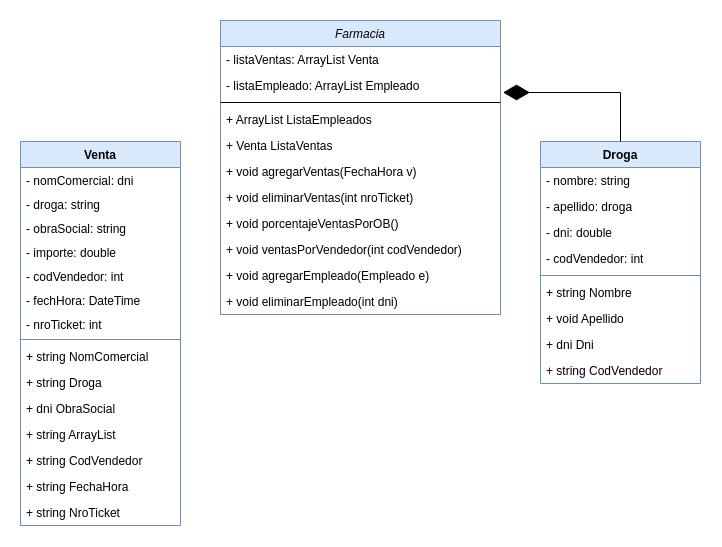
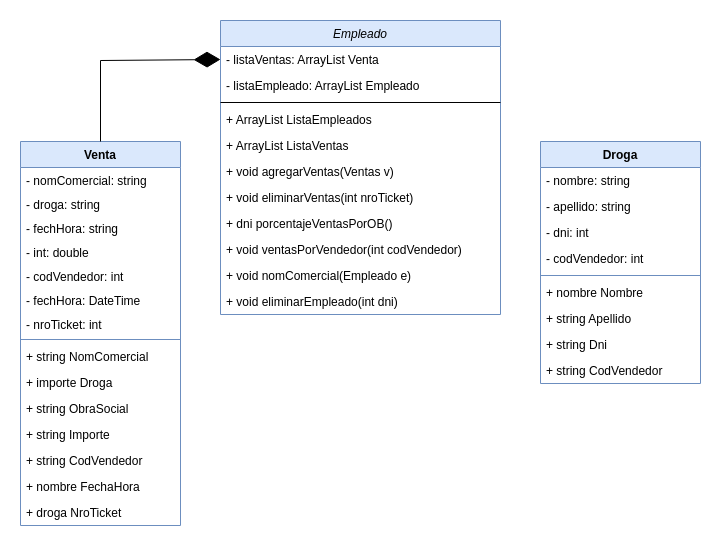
node "Farmacia": label "Farmacia" -> "Empleado"
edge "Venta" -> "- listaVentas: ArrayList Venta": added
edge "Droga" -> "- listaEmpleado: ArrayList Empleado": removed
node "+ Venta ListaVentas": label "+ Venta ListaVentas" -> "+ ArrayList ListaVentas"
node "+ void agregarVentas(FechaHora v)": label "+ void agregarVentas(FechaHora v)" -> "+ void agregarVentas(Ventas v)"
node "- nomComercial: dni": label "- nomComercial: dni" -> "- nomComercial: string"
node "- apellido: droga": label "- apellido: droga" -> "- apellido: string"
node "+ void porcentajeVentasPorOB()": label "+ void porcentajeVentasPorOB()" -> "+ dni porcentajeVentasPorOB()"
node "- obraSocial: string": label "- obraSocial: string" -> "- fechHora: string"
node "- dni: double": label "- dni: double" -> "- dni: int"
node "- importe: double": label "- importe: double" -> "- int: double"
node "+ void agregarEmpleado(Empleado e)": label "+ void agregarEmpleado(Empleado e)" -> "+ void nomComercial(Empleado e)"
node "+ string Nombre": label "+ string Nombre" -> "+ nombre Nombre"
node "+ void Apellido": label "+ void Apellido" -> "+ string Apellido"
node "+ dni Dni": label "+ dni Dni" -> "+ string Dni"
node "+ string Droga": label "+ string Droga" -> "+ importe Droga"
node "+ dni ObraSocial": label "+ dni ObraSocial" -> "+ string ObraSocial"
node "+ string ArrayList": label "+ string ArrayList" -> "+ string Importe"
node "+ string FechaHora": label "+ string FechaHora" -> "+ nombre FechaHora"
node "+ string NroTicket": label "+ string NroTicket" -> "+ droga NroTicket"
